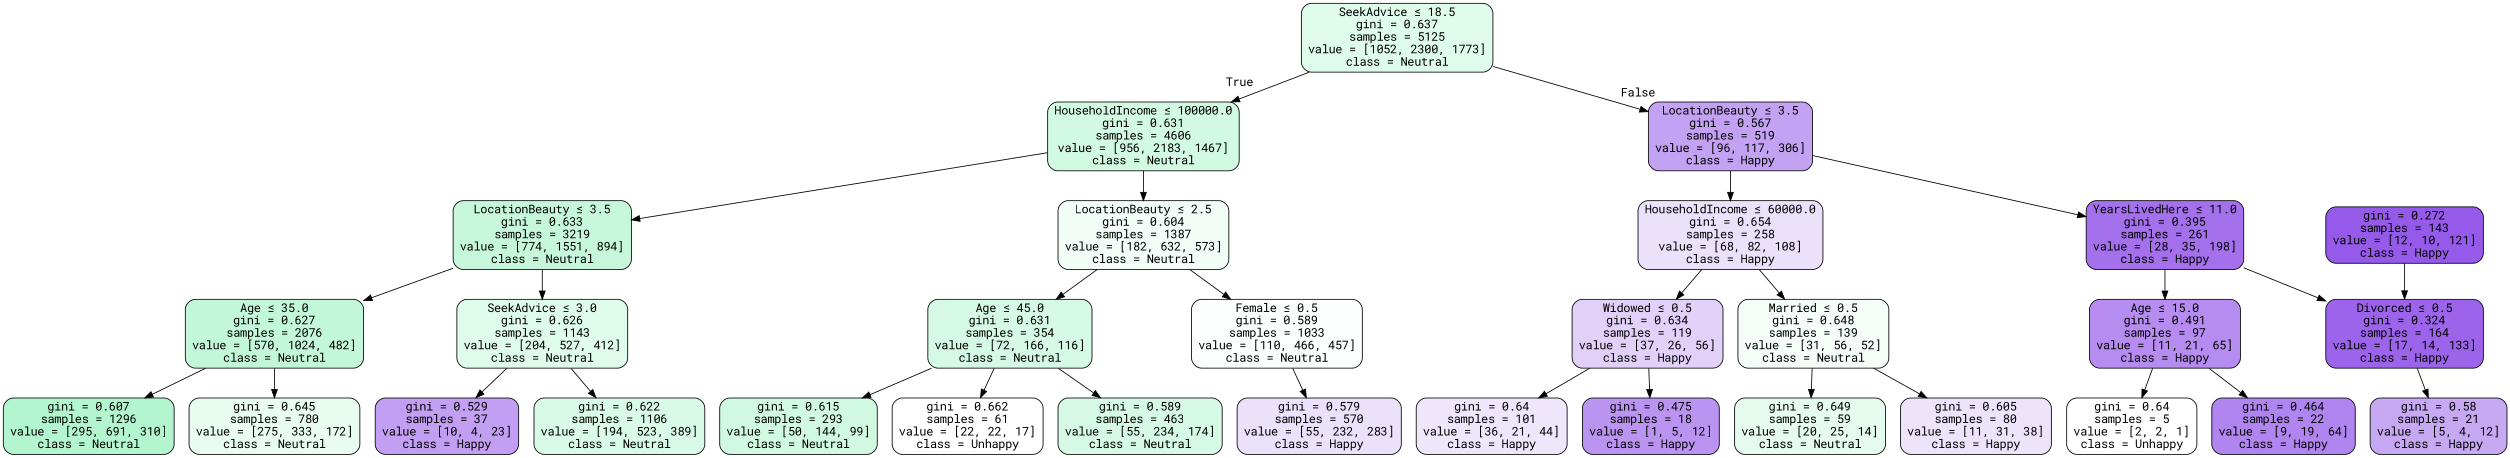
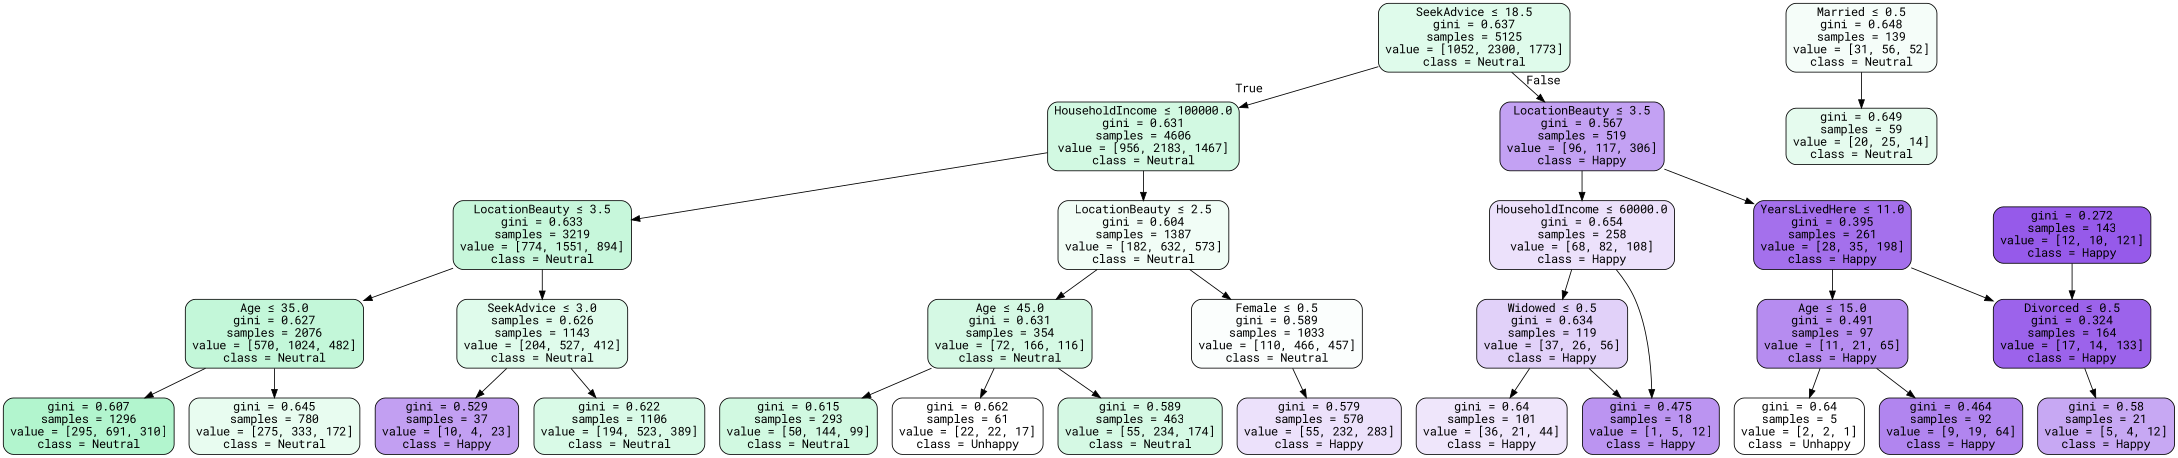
edge "HouseholdIncome ≤ 60000.0" -> "Married ≤ 0.5": now "HouseholdIncome ≤ 60000.0" -> "gini = 0.475"
node "SeekAdvice ≤ 3.0": text "gini = 0.626" -> "samples = 0.626"
node "gini = 0.464": text "samples = 22" -> "samples = 92"
node "gini = 0.605": removed
